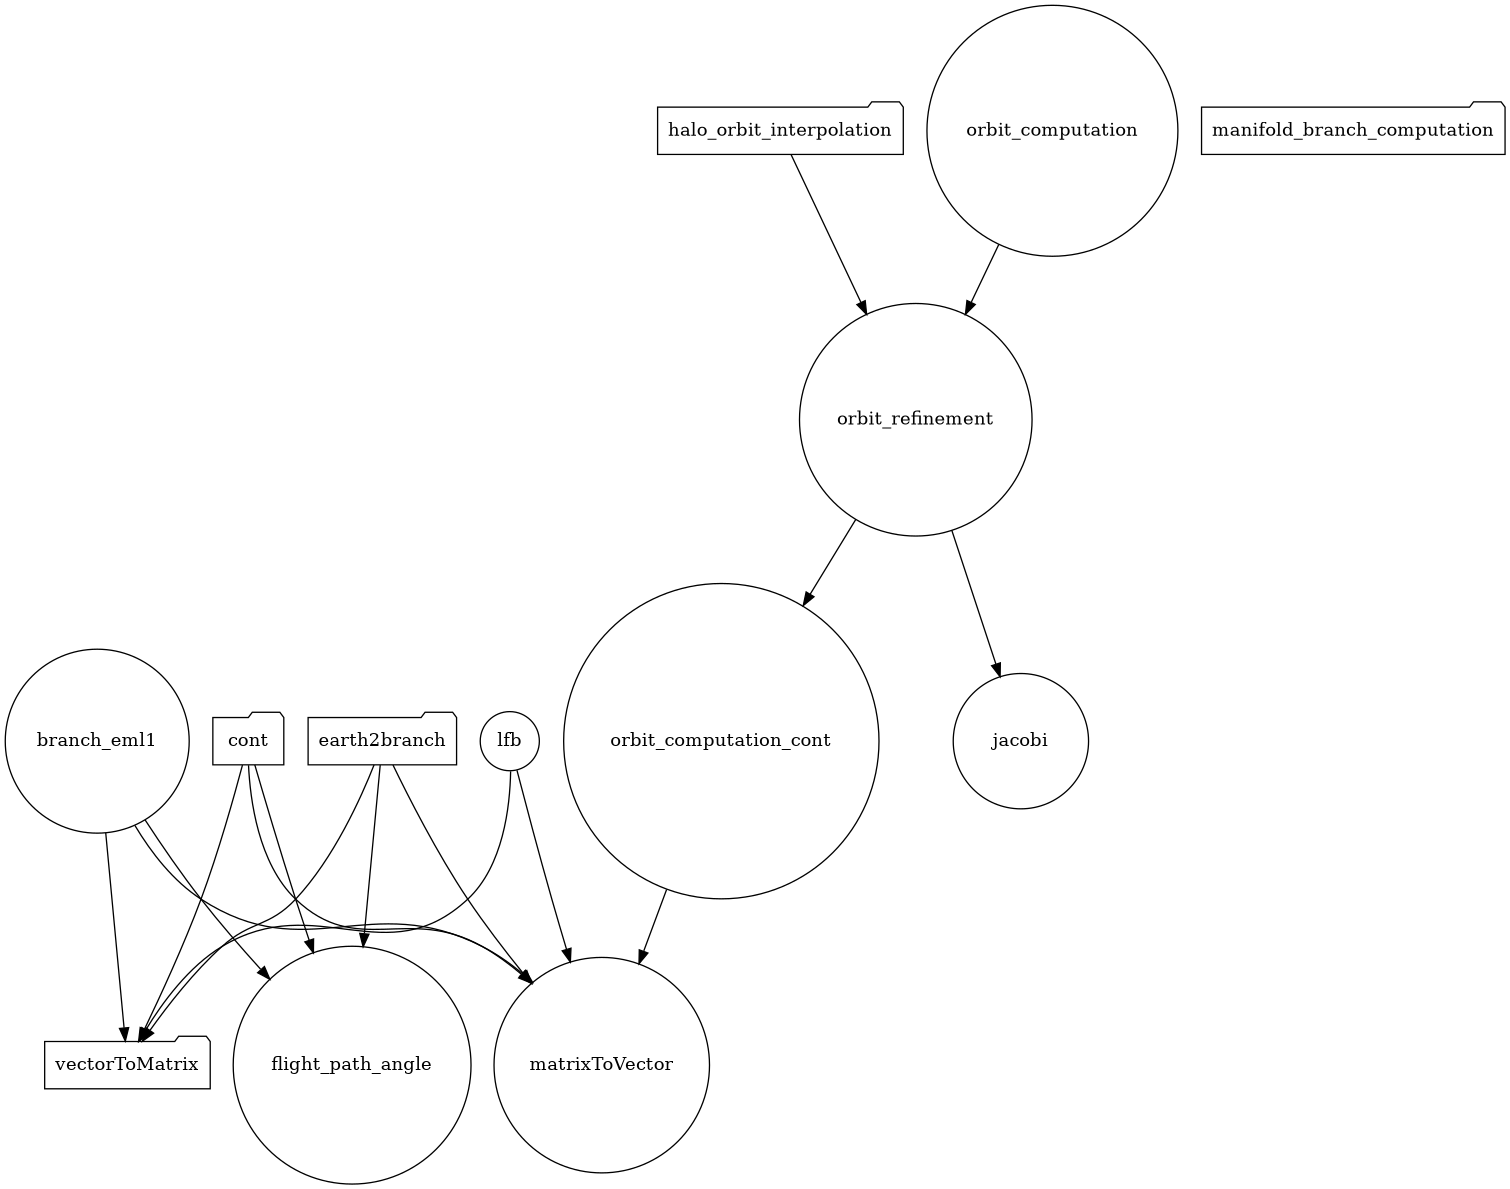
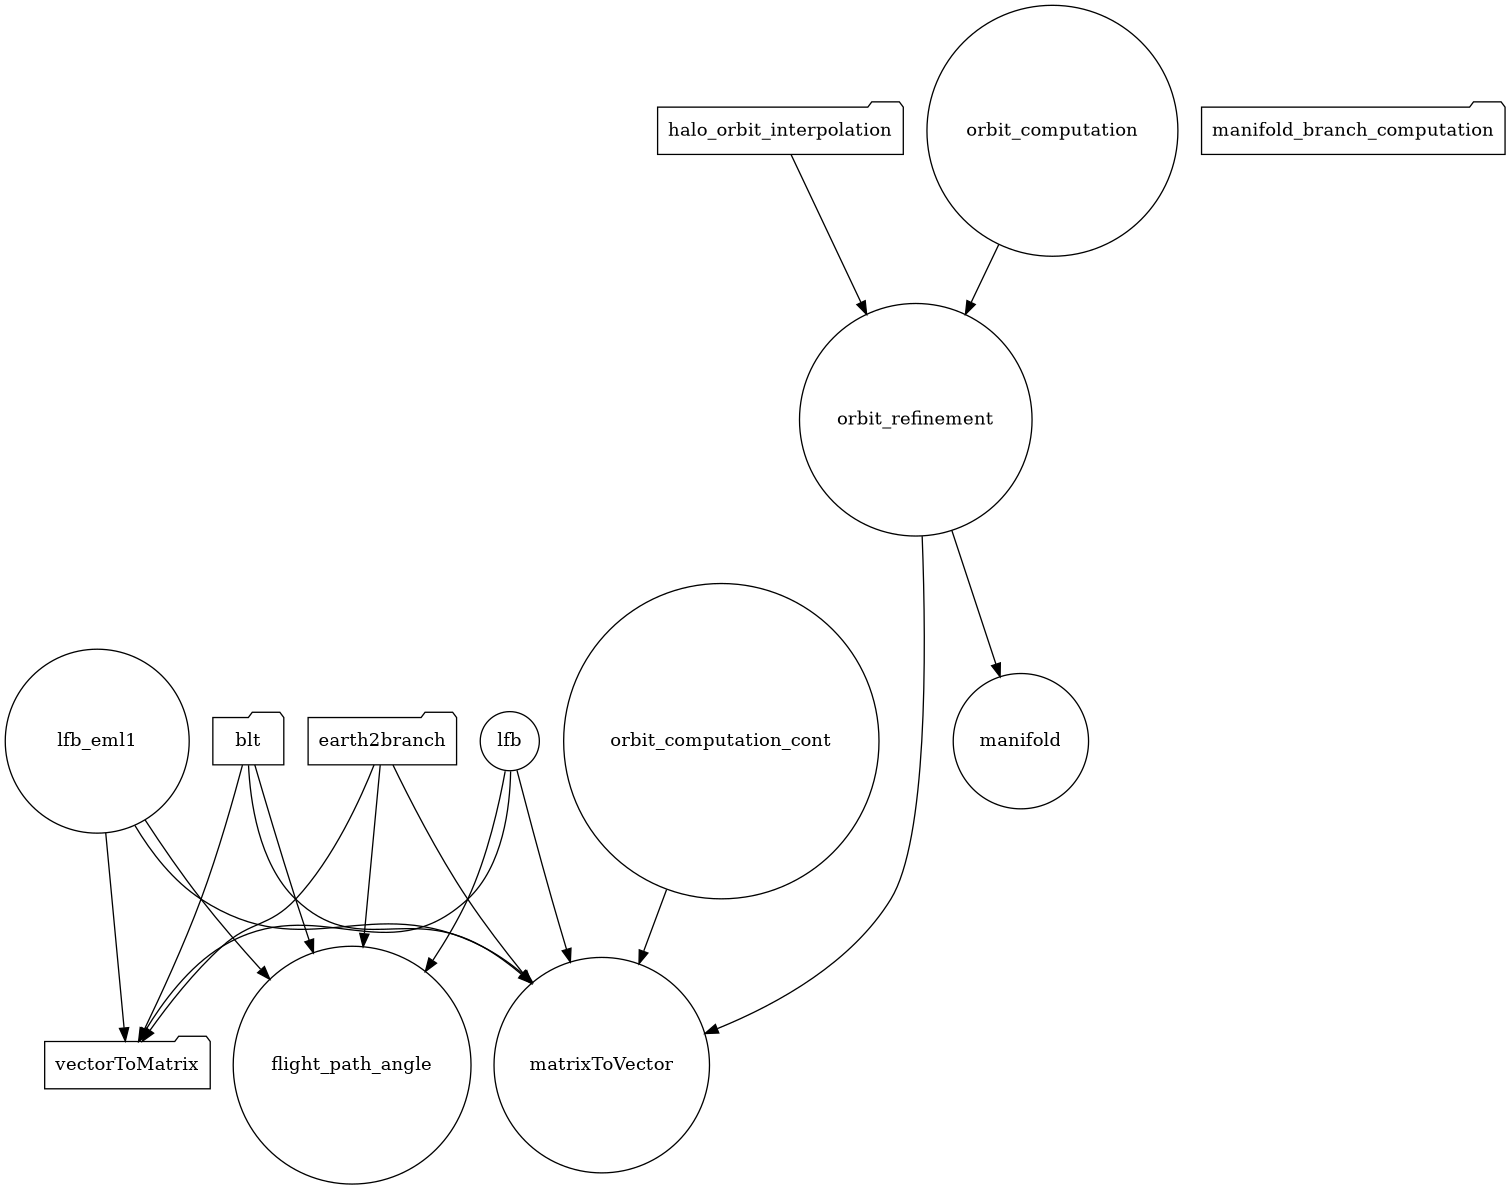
edge "orbit_refinement" -> "orbit_computation_cont": now "orbit_refinement" -> "matrixToVector"
node "branch_eml1": label "branch_eml1" -> "lfb_eml1"
node "cont": label "cont" -> "blt"
node "jacobi": label "jacobi" -> "manifold"
edge "lfb" -> "flight_path_angle": added
